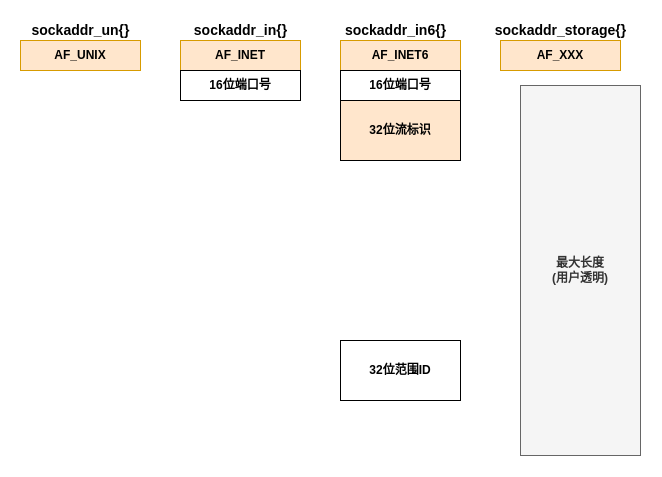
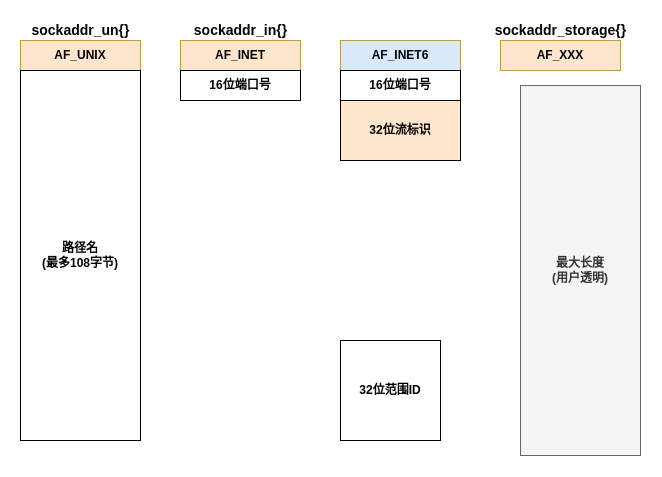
node "sockaddr_in6{}": removed
node "AF_INET6": fillcolor #ffe6cc -> #dae8fc
node "路径名 (最多108字节)": added
node "32位范围ID": size 120x60 -> 100x100
